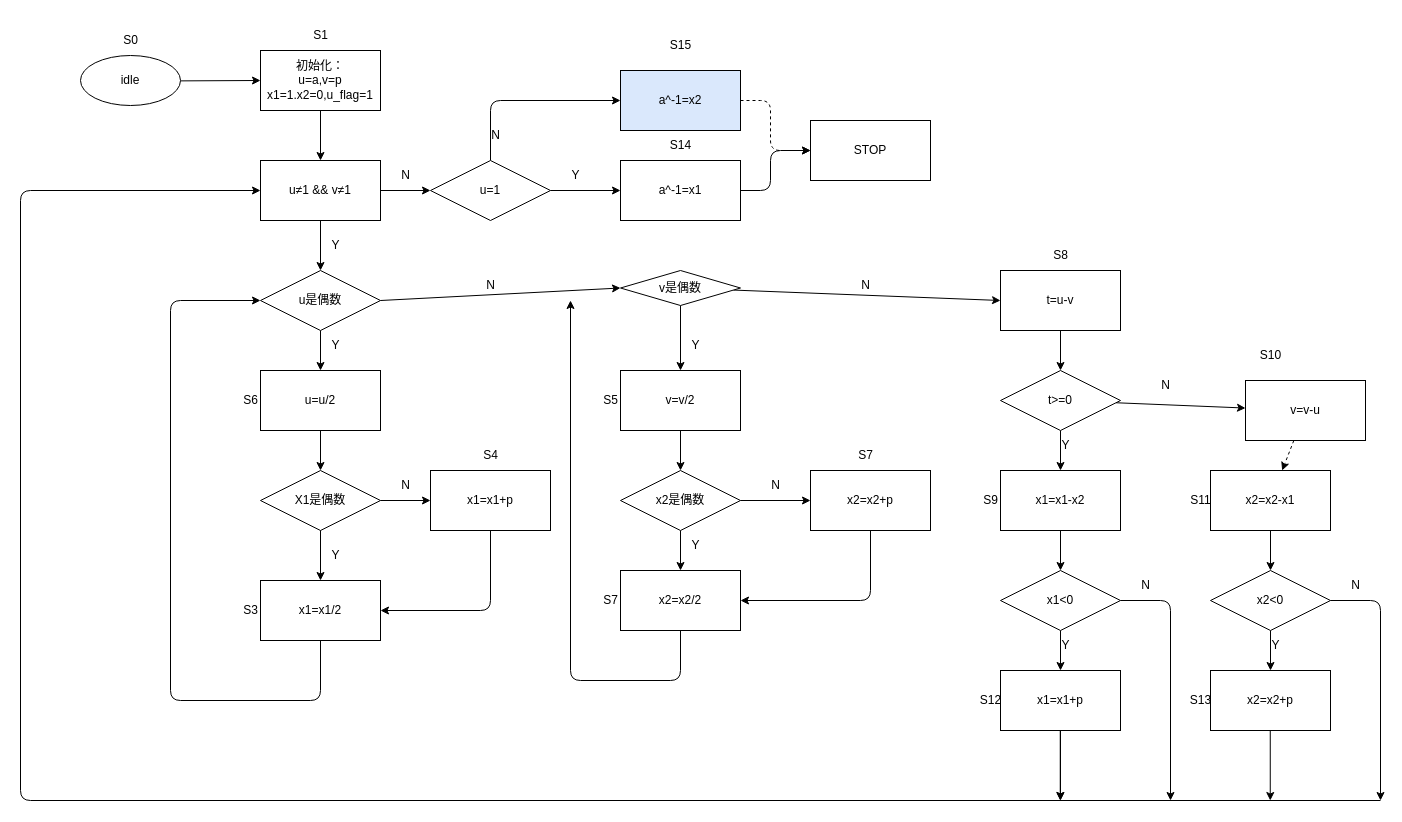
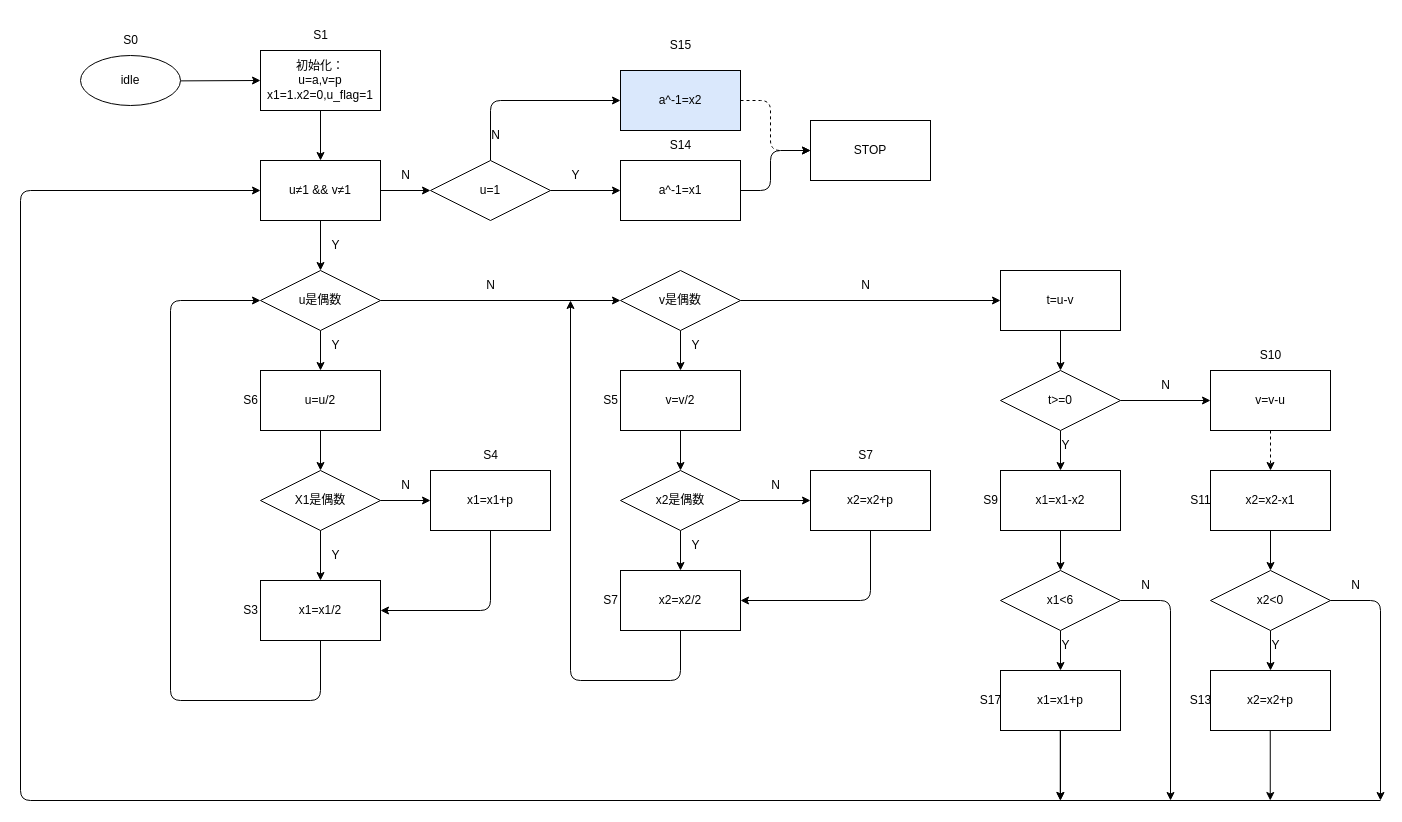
node "S8": removed
node "v是偶数": size 120x35 -> 120x60
node "v=v-u": moved (1306, 411) -> (1271, 401)
node "x1<0": label "x1<0" -> "x1<6"
node "S12": label "S12" -> "S17"
